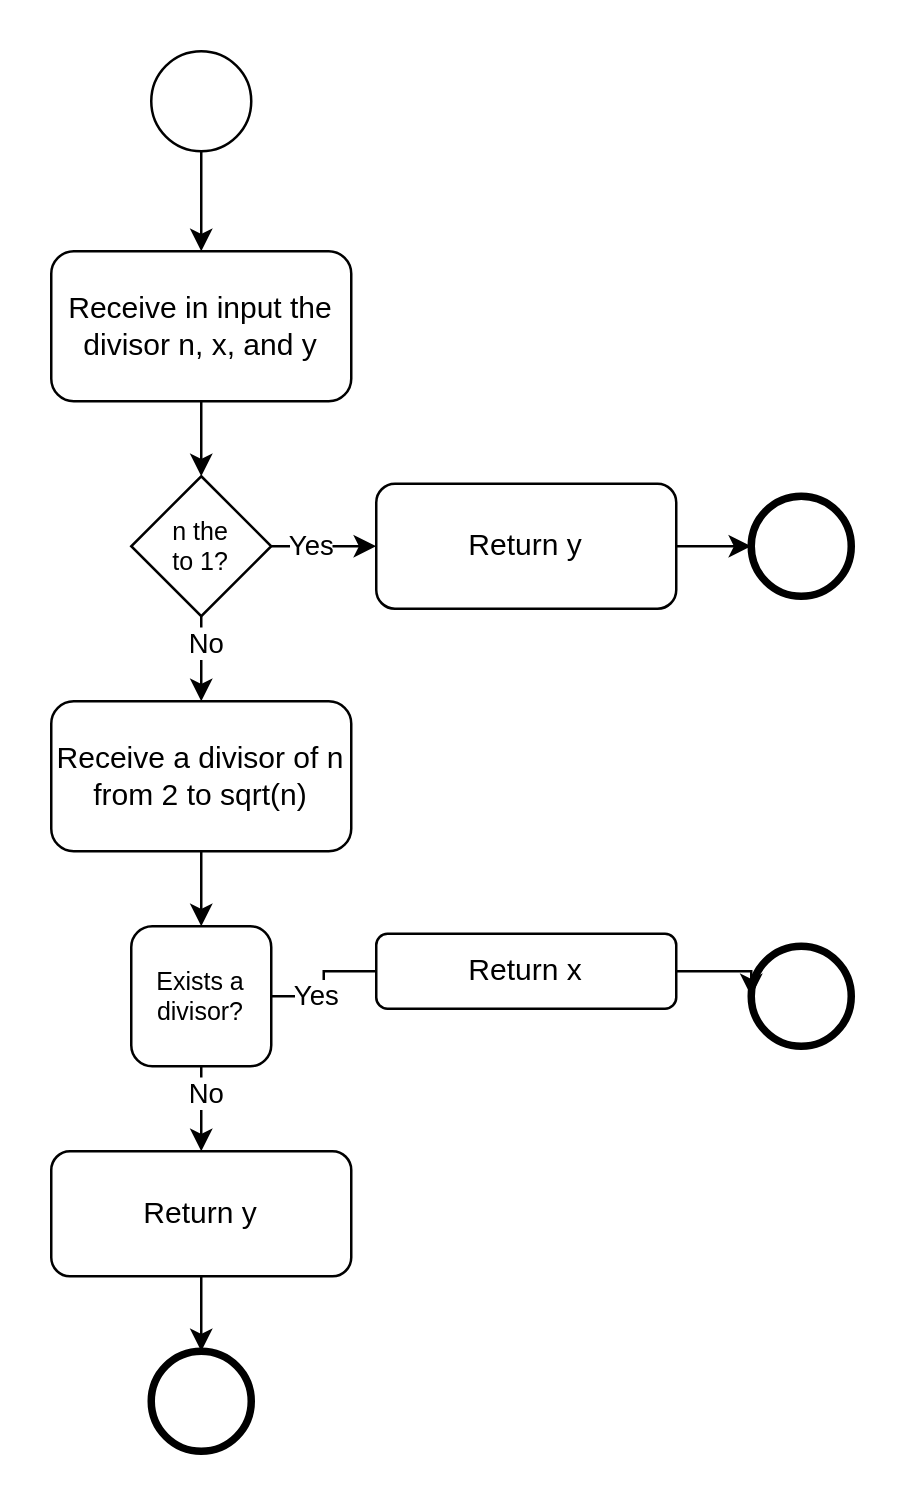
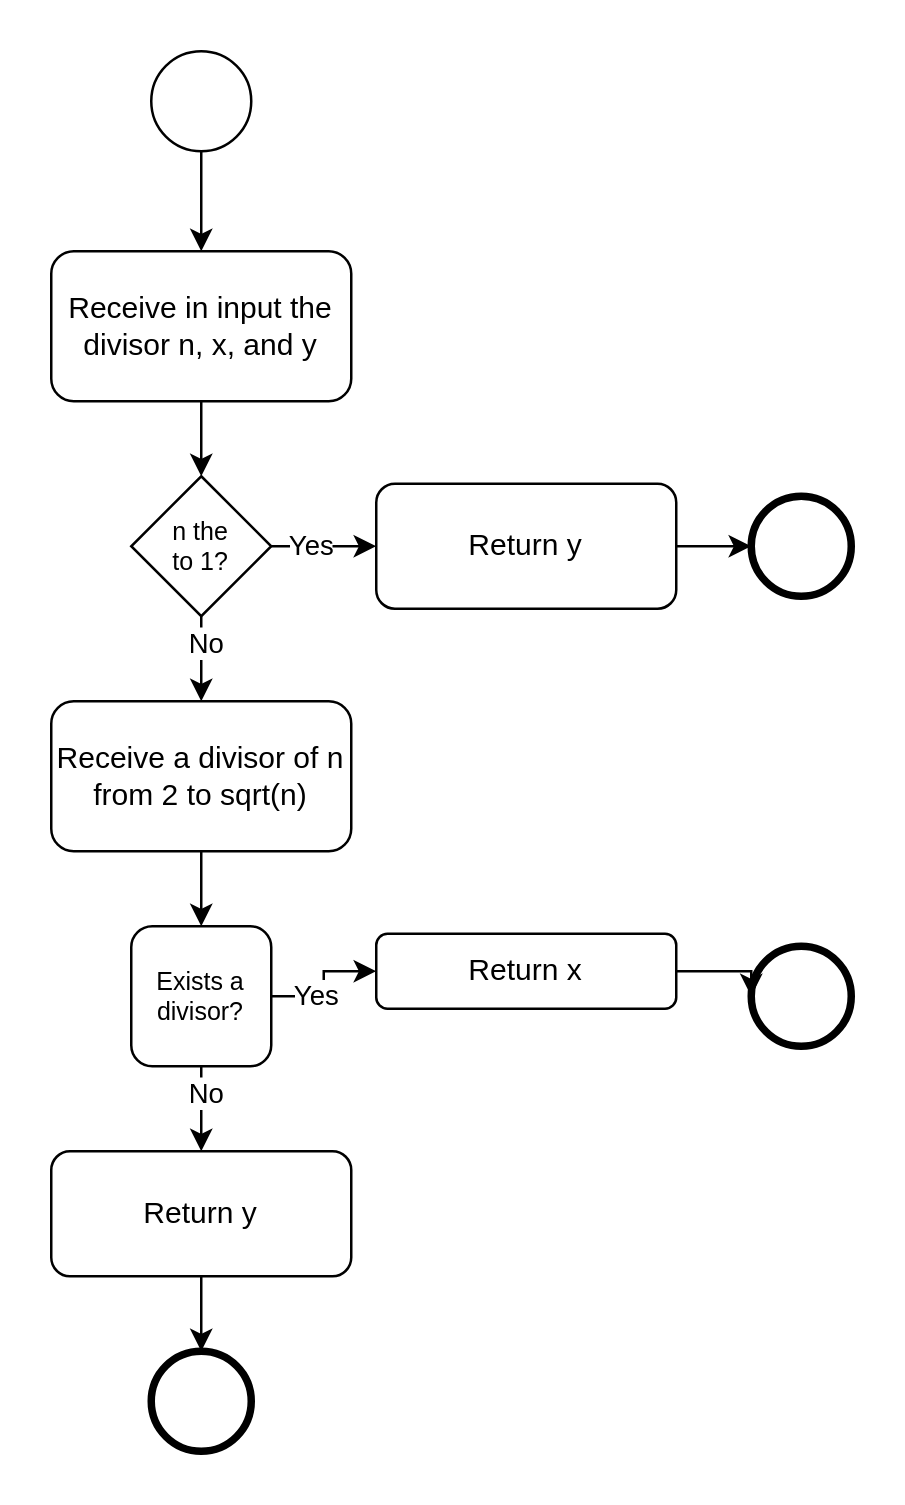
edge "Return x" -- "Exists a divisor?": arrowhead none -> classic
